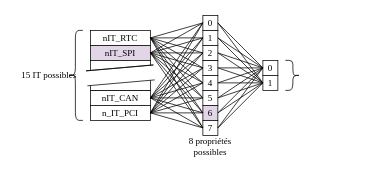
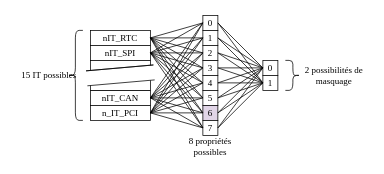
node "nIT_SPI": fillcolor #e1d5e7 -> #ffffff
node "2 possibilités de masquage": added
